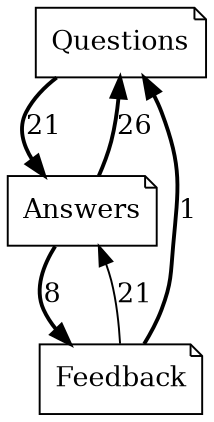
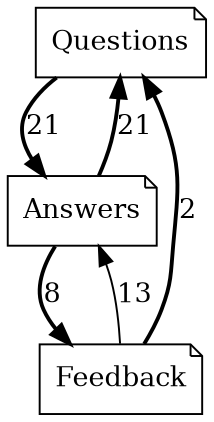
edge "Answers" -> "Questions": label "26" -> "21"
edge "Feedback" -> "Questions": label "1" -> "2"
edge "Feedback" -> "Answers": label "21" -> "13"
